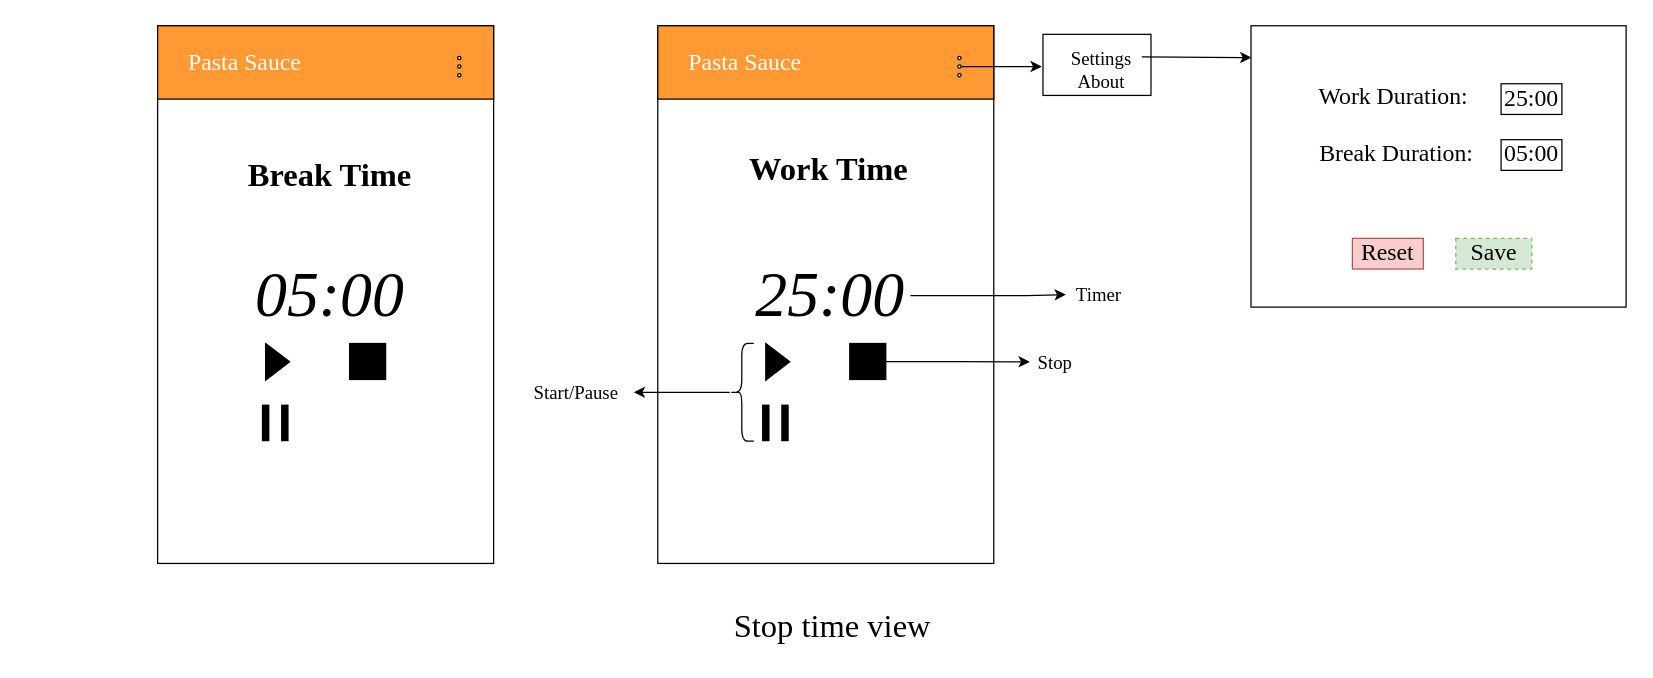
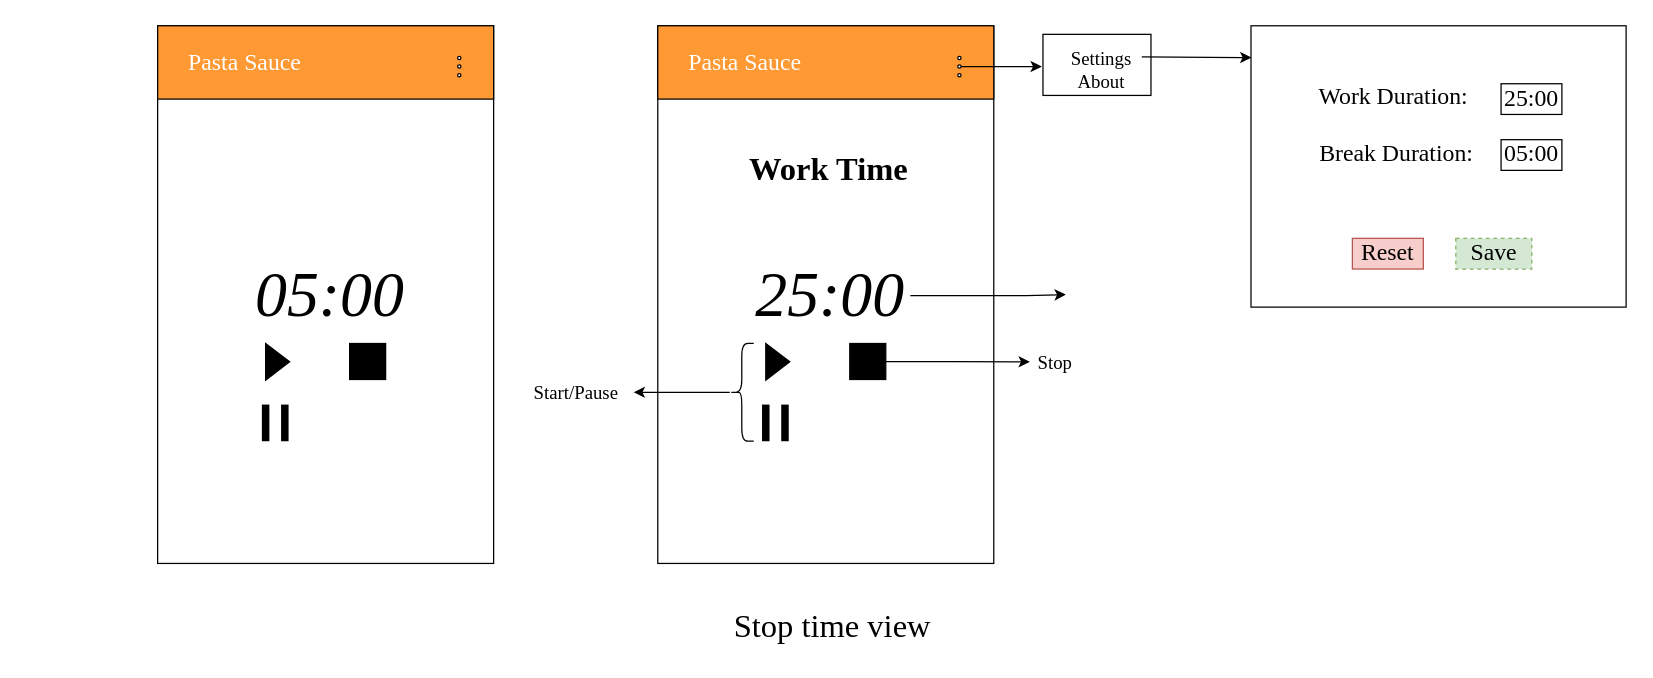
node "Break Time": removed
node "Timer": removed
